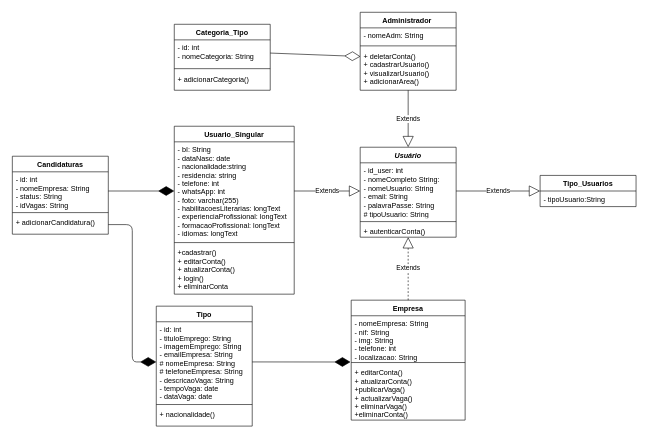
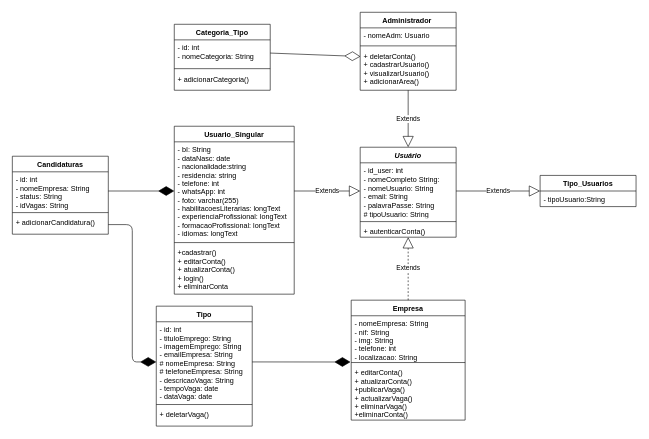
node "- nomeAdm: String": label "- nomeAdm: String" -> "- nomeAdm: Usuario"
node "+ nacionalidade()": label "+ nacionalidade()" -> "+ deletarVaga()"
